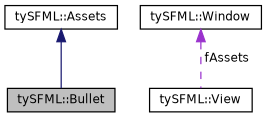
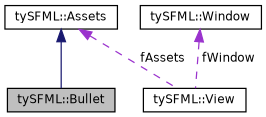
edge "tySFML::View" -> "tySFML::Window": label " fAssets" -> " fWindow"
edge "tySFML::View" -> "tySFML::Assets": added, label "fAssets"
